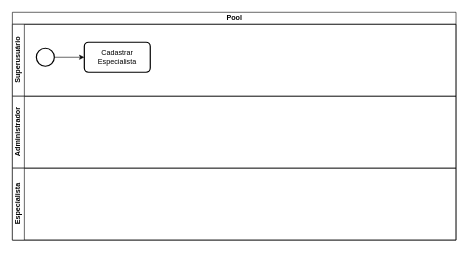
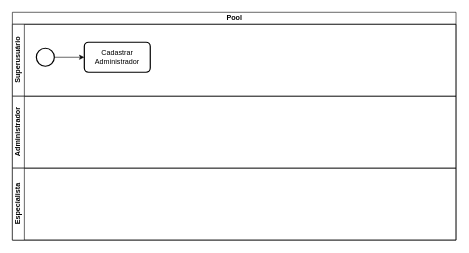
node "Cadastrar Especialista": label "Cadastrar Especialista" -> "Cadastrar Administrador"
